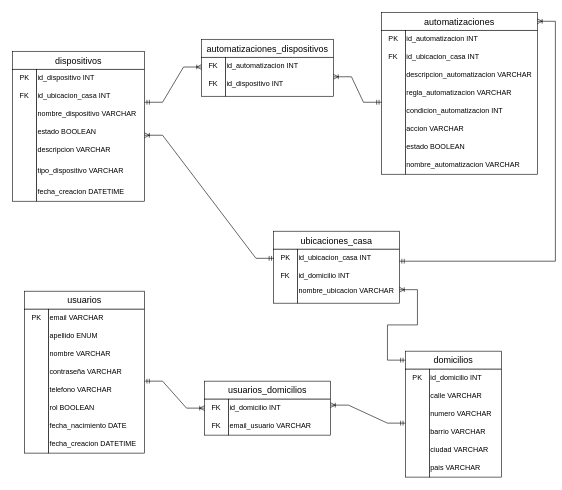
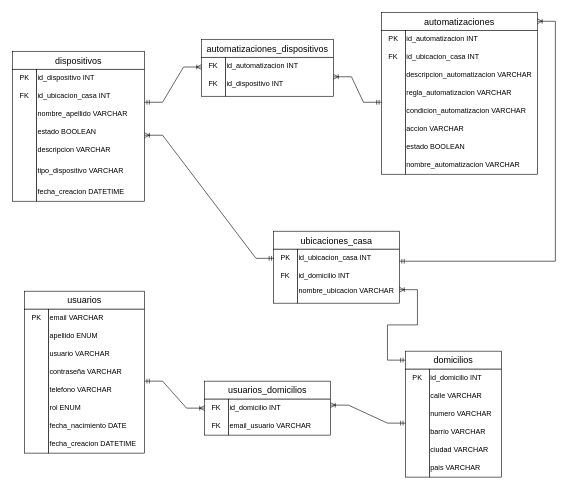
node "condicion_automatizacion INT": label "condicion_automatizacion INT" -> "condicion_automatizacion VARCHAR"
node "nombre_dispositivo VARCHAR": label "nombre_dispositivo VARCHAR" -> "nombre_apellido VARCHAR"
node "nombre VARCHAR": label "nombre VARCHAR" -> "usuario VARCHAR"
node "rol BOOLEAN": label "rol BOOLEAN" -> "rol ENUM"
